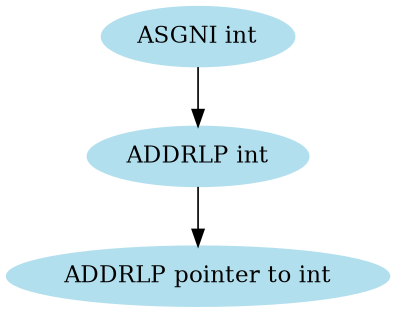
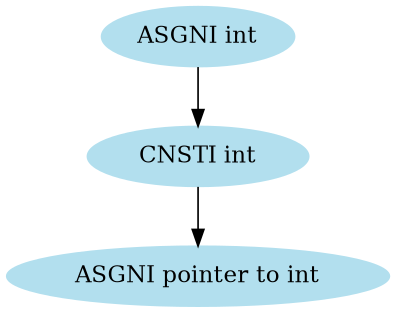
node "ADDRLP int": label "ADDRLP int" -> "CNSTI int"
node "ADDRLP pointer to int": label "ADDRLP pointer to int" -> "ASGNI pointer to int"
